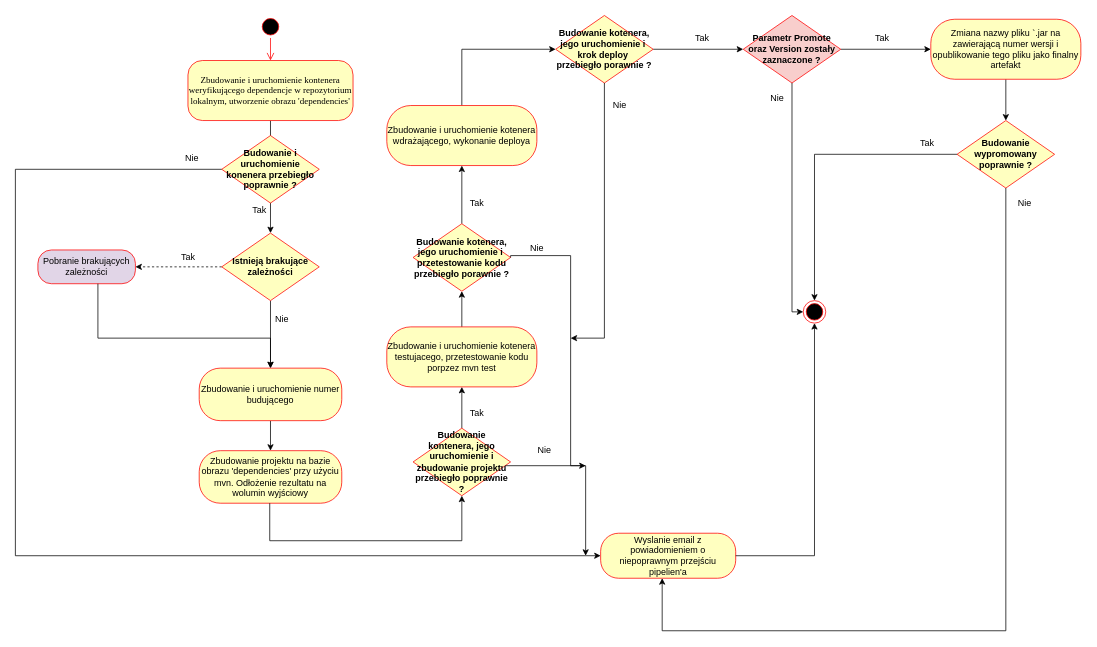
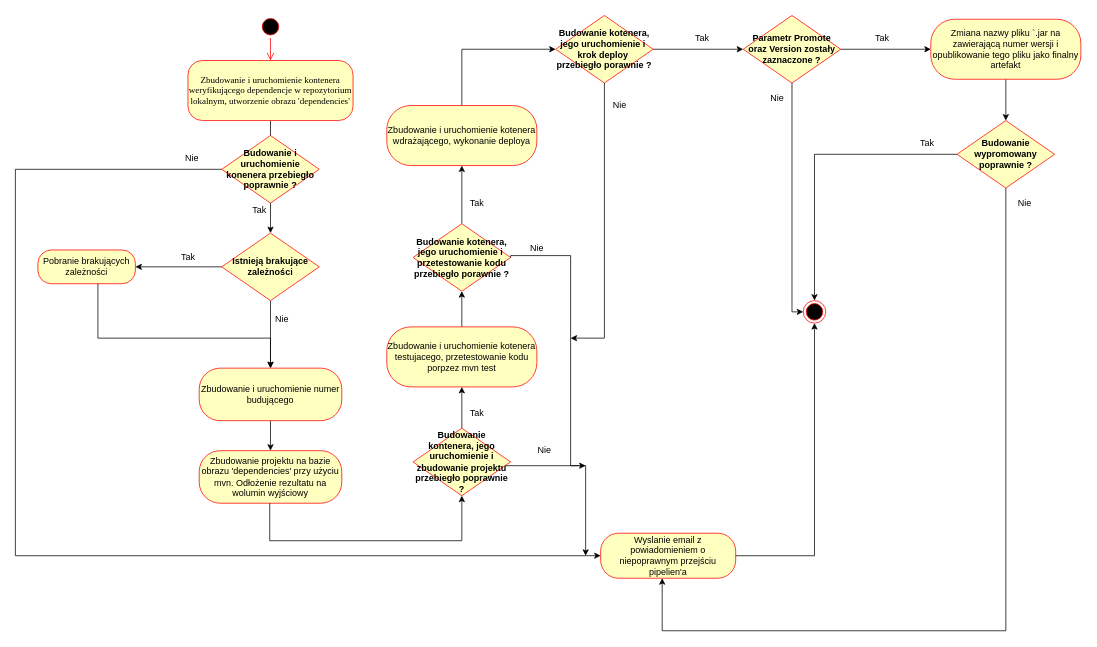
node "Parametr Promote oraz Version zostały zaznaczone ?": fillcolor #f8cecc -> #ffffc0
node "Pobranie brakujących zależności": fillcolor #e1d5e7 -> #ffffc0
edge "Istnieją brakujące zależności" -> "Pobranie brakujących zależności": style dashed -> solid
